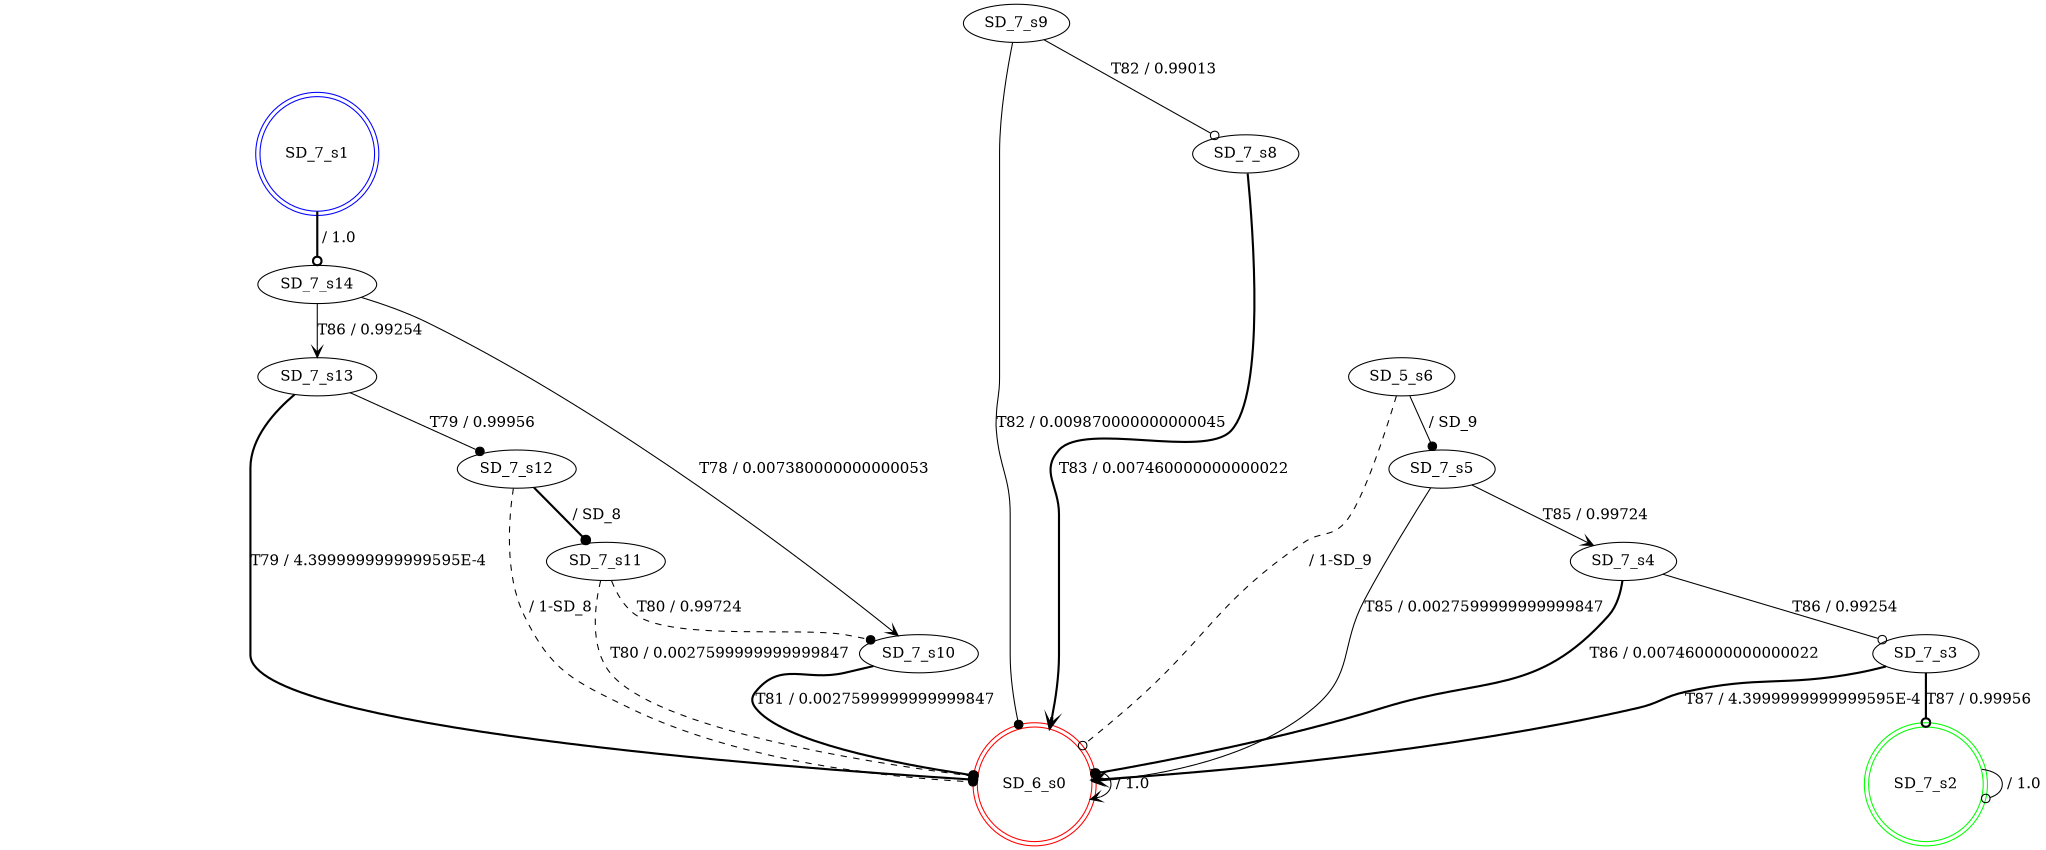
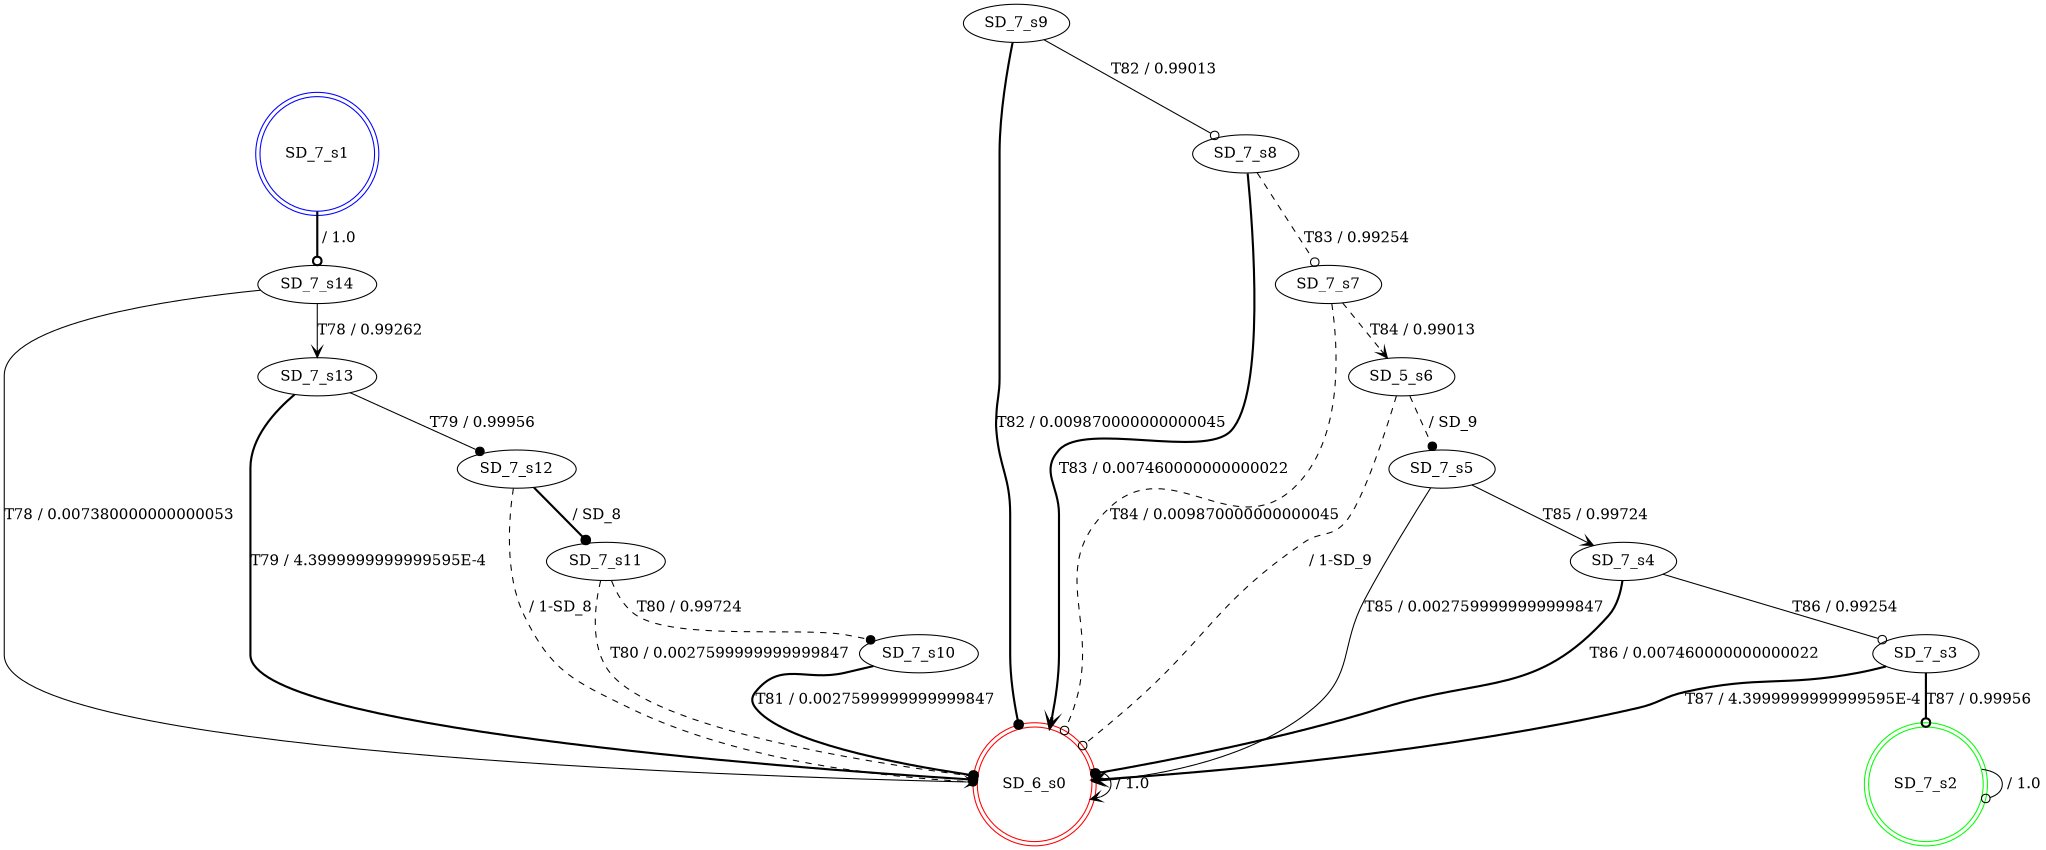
node "SD_7_s7": added
edge "SD_7_s14" -> "SD_7_s13": label "T86 / 0.99254" -> "T78 / 0.99262"
edge "SD_7_s9" -> "SD_6_s0": style solid -> bold
edge "SD_5_s6" -> "SD_7_s5": style solid -> dashed
edge "SD_7_s14" -> "SD_7_s10": now "SD_7_s14" -> "SD_6_s0"
